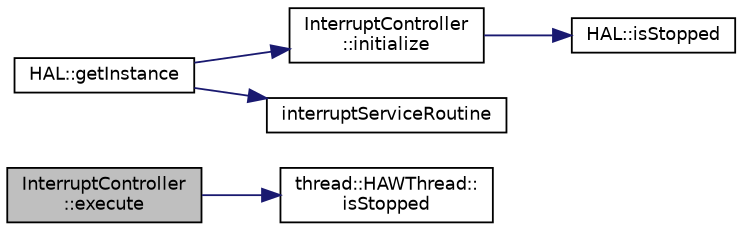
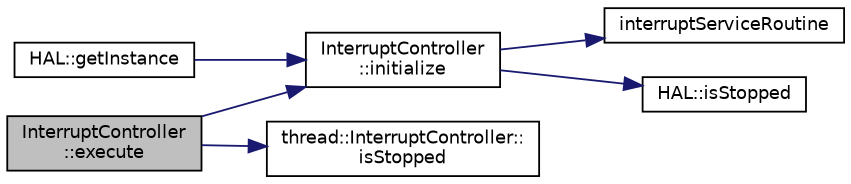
edge "HAL::getInstance" -> "interruptServiceRoutine": now "InterruptController ::initialize" -> "interruptServiceRoutine"
edge "InterruptController ::execute" -> "InterruptController ::initialize": added
node "thread::HAWThread:: isStopped": label "thread::HAWThread:: isStopped" -> "thread::InterruptController:: isStopped"
